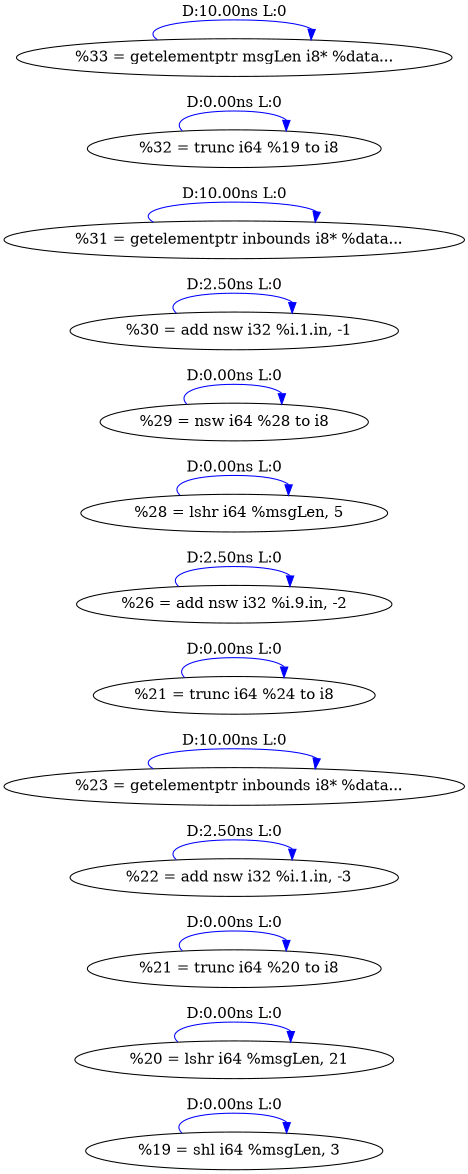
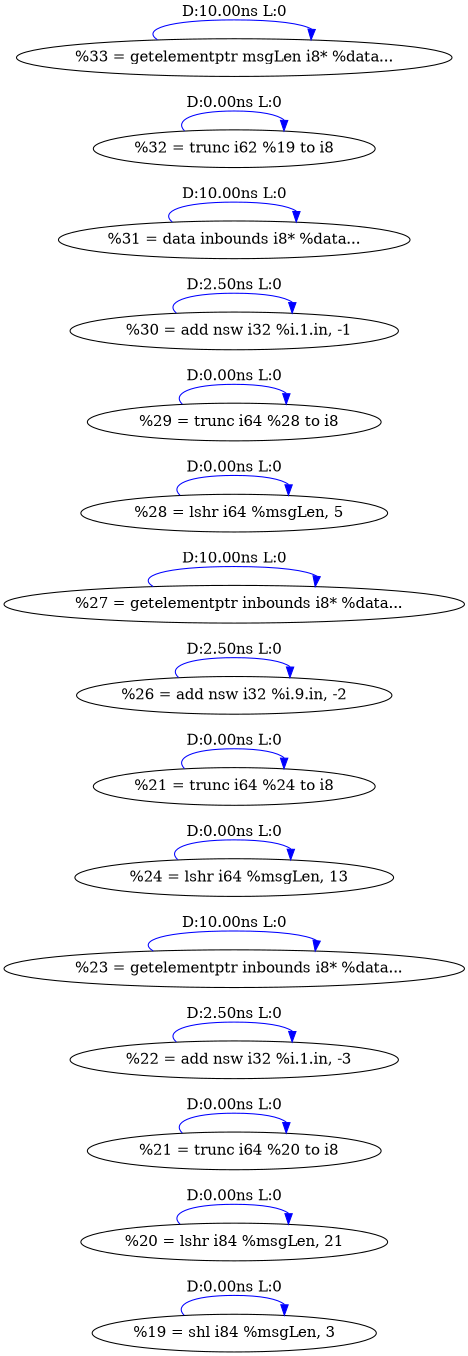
node "%32 = trunc i64 %19 to i8": label "%32 = trunc i64 %19 to i8" -> "%32 = trunc i62 %19 to i8"
node "%31 = getelementptr inbounds i8* %data...": label "%31 = getelementptr inbounds i8* %data..." -> "%31 = data inbounds i8* %data..."
node "%29 = nsw i64 %28 to i8": label "%29 = nsw i64 %28 to i8" -> "%29 = trunc i64 %28 to i8"
node "%27 = getelementptr inbounds i8* %data...": added
node "%24 = lshr i64 %msgLen, 13": added
node "%20 = lshr i64 %msgLen, 21": label "%20 = lshr i64 %msgLen, 21" -> "%20 = lshr i84 %msgLen, 21"
node "%19 = shl i64 %msgLen, 3": label "%19 = shl i64 %msgLen, 3" -> "%19 = shl i84 %msgLen, 3"
